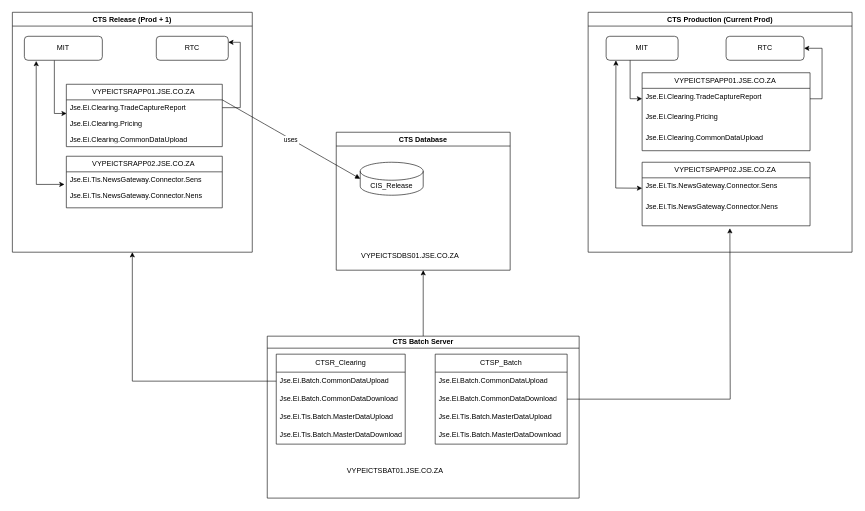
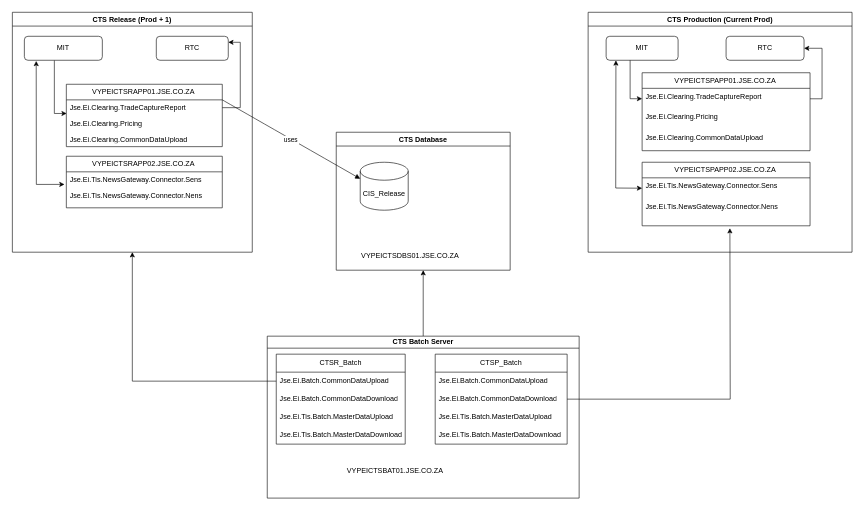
node "CIS_Release": size 63x33 -> 48x48
node "CTSR_Clearing": label "CTSR_Clearing" -> "CTSR_Batch"
